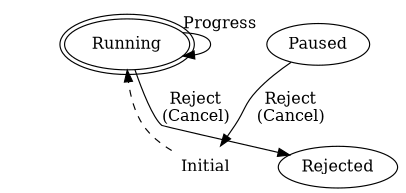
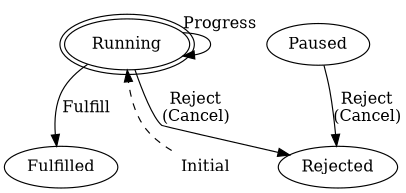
edge "Paused" -> "Initial": now "Paused" -> "Rejected"
node "Fulfilled": added
